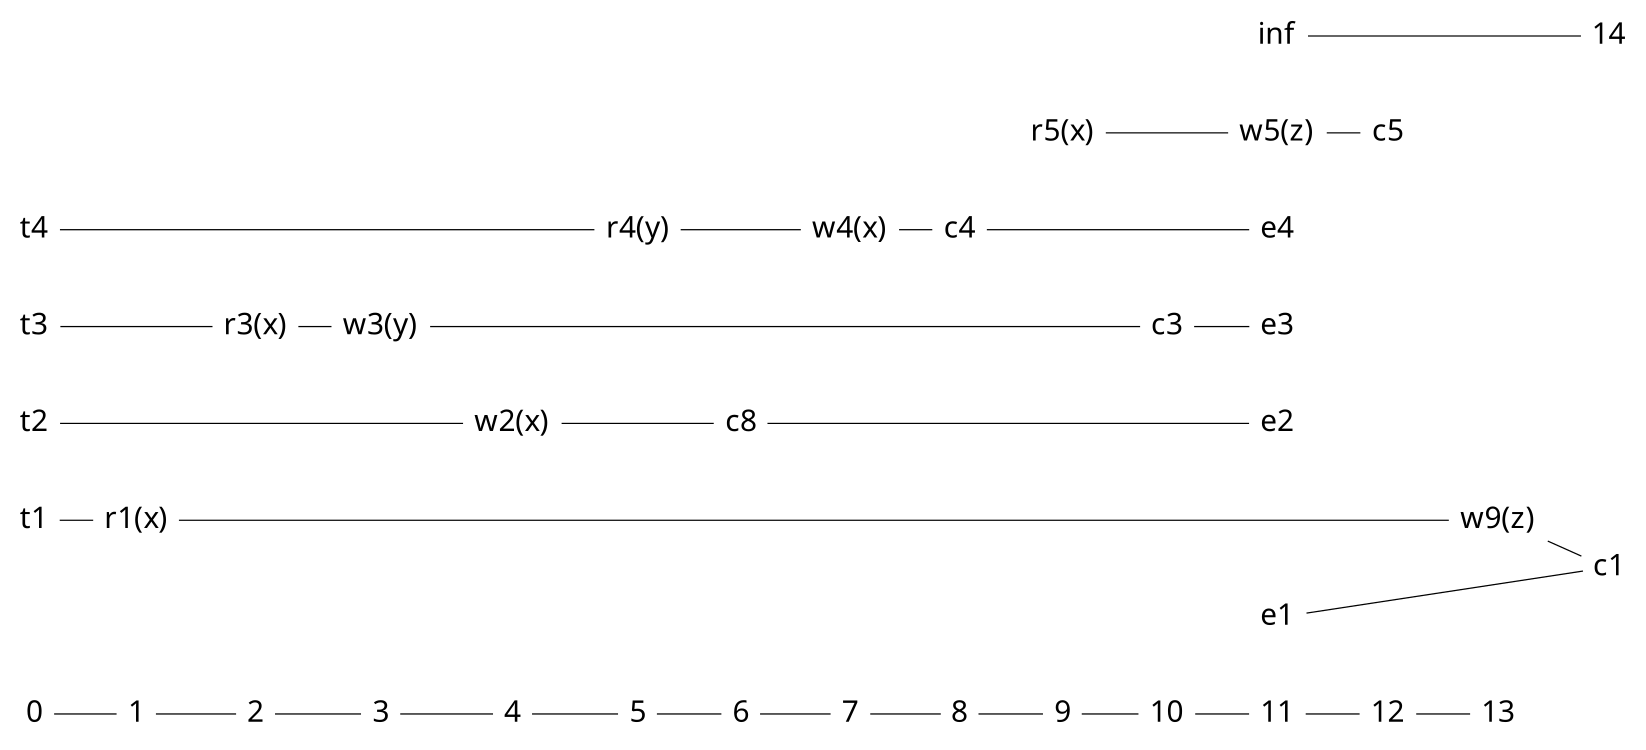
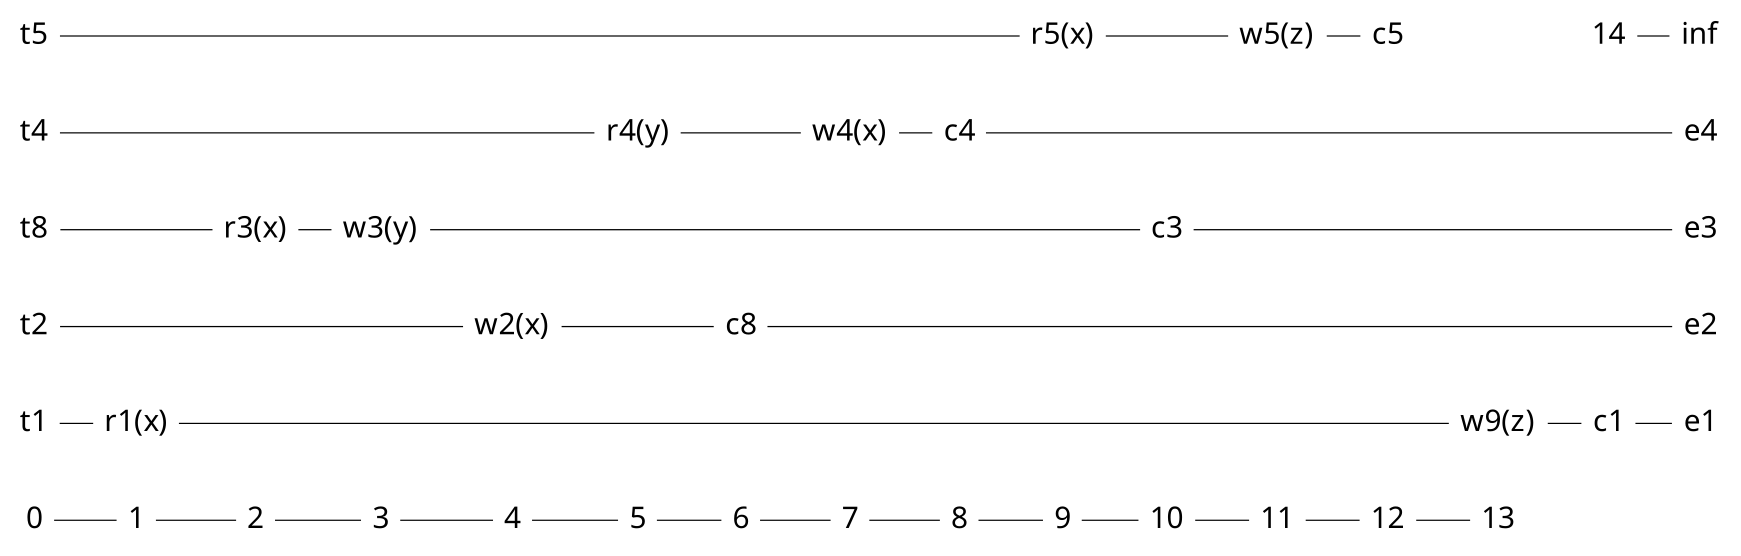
node "t5": added
edge "inf" -> "14": reversed
node "t3": label "t3" -> "t8"
edge "8" -> "7": reversed
